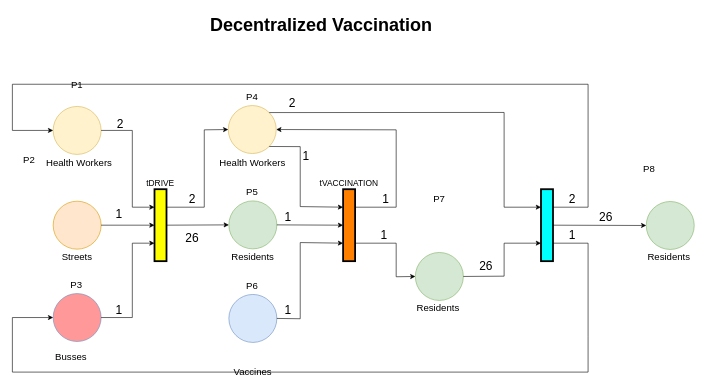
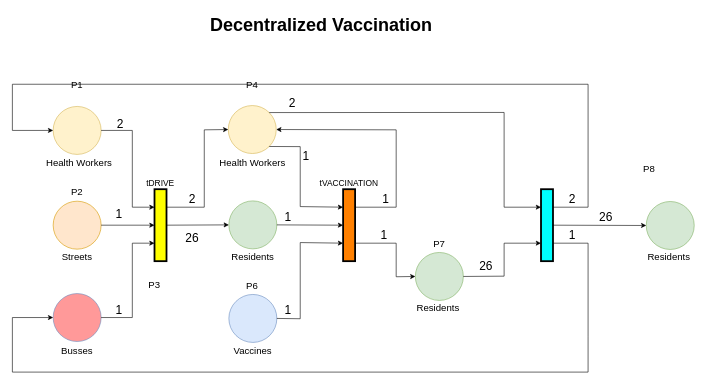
node "P4": moved (252, 97) -> (252, 85)
node "P2": moved (29, 159) -> (77, 192)
node "P5": removed
node "P7": moved (440, 199) -> (440, 244)
node "P3": moved (77, 285) -> (155, 285)
node "Busses": moved (71, 357) -> (77, 351)
node "Vaccines": moved (253, 372) -> (253, 351)
